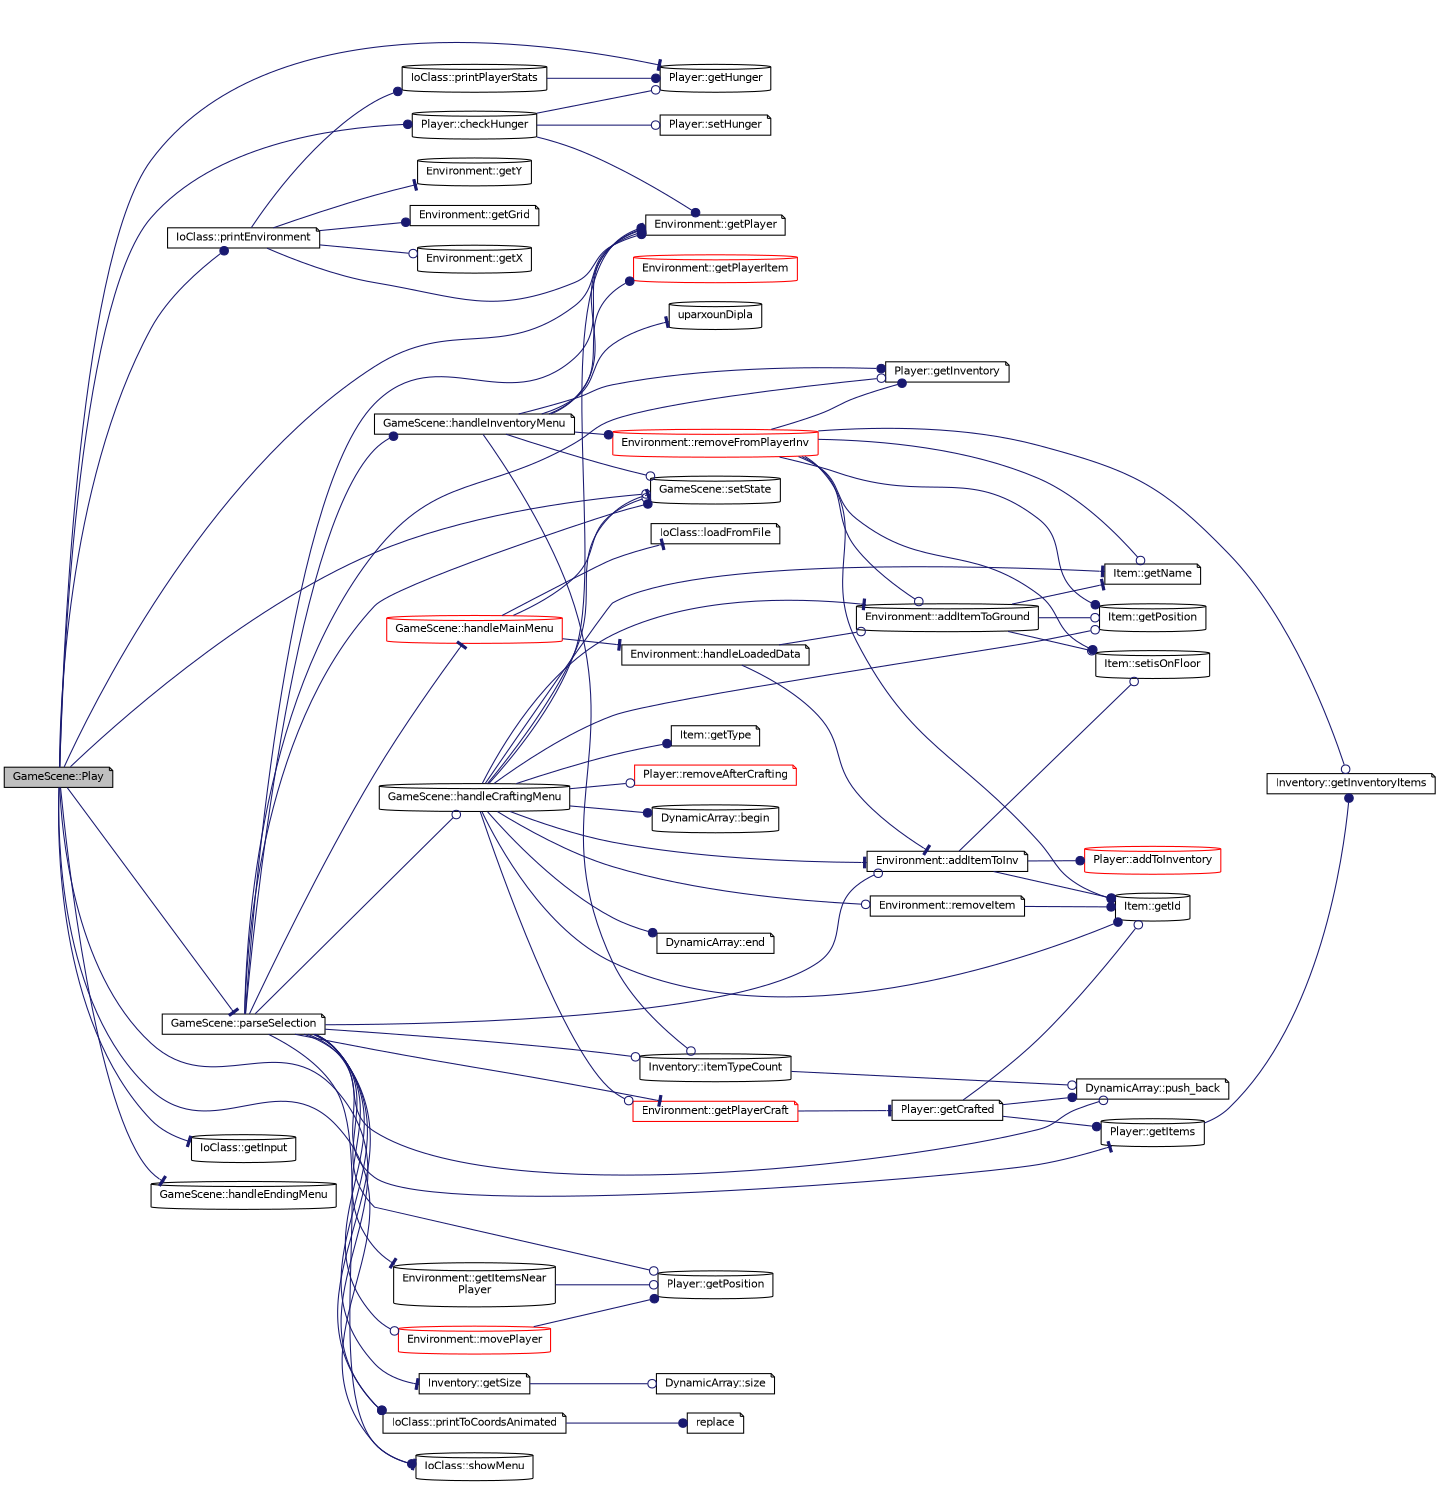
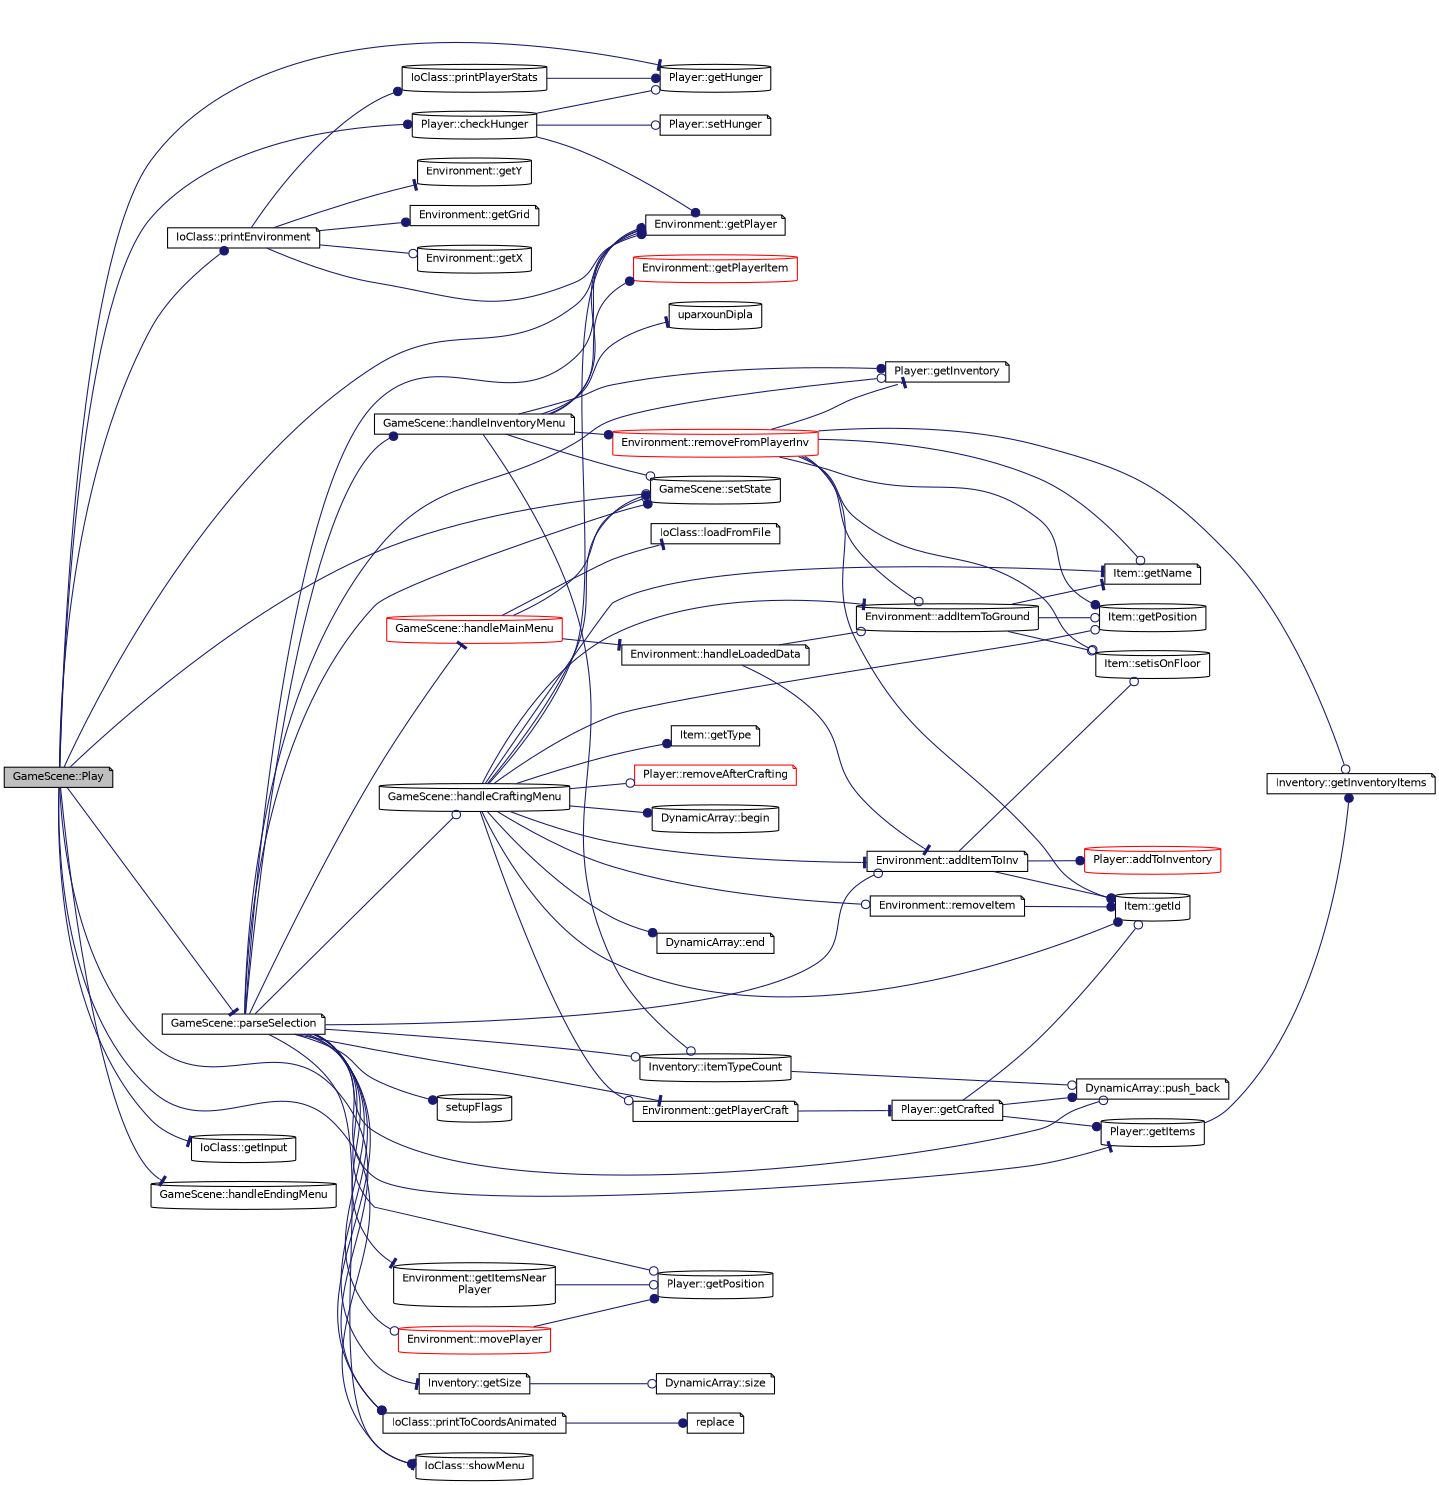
edge "Environment::removeFromPlayerInv" -> "Player::getInventory": arrowhead dot -> tee
edge "Environment::removeFromPlayerInv" -> "Item::setisOnFloor": arrowhead dot -> odot
edge "GameScene::handleCraftingMenu" -> "GameScene::setState": arrowhead tee -> dot
node "setupFlags": added
node "Environment::getPlayerCraft": color red -> black
